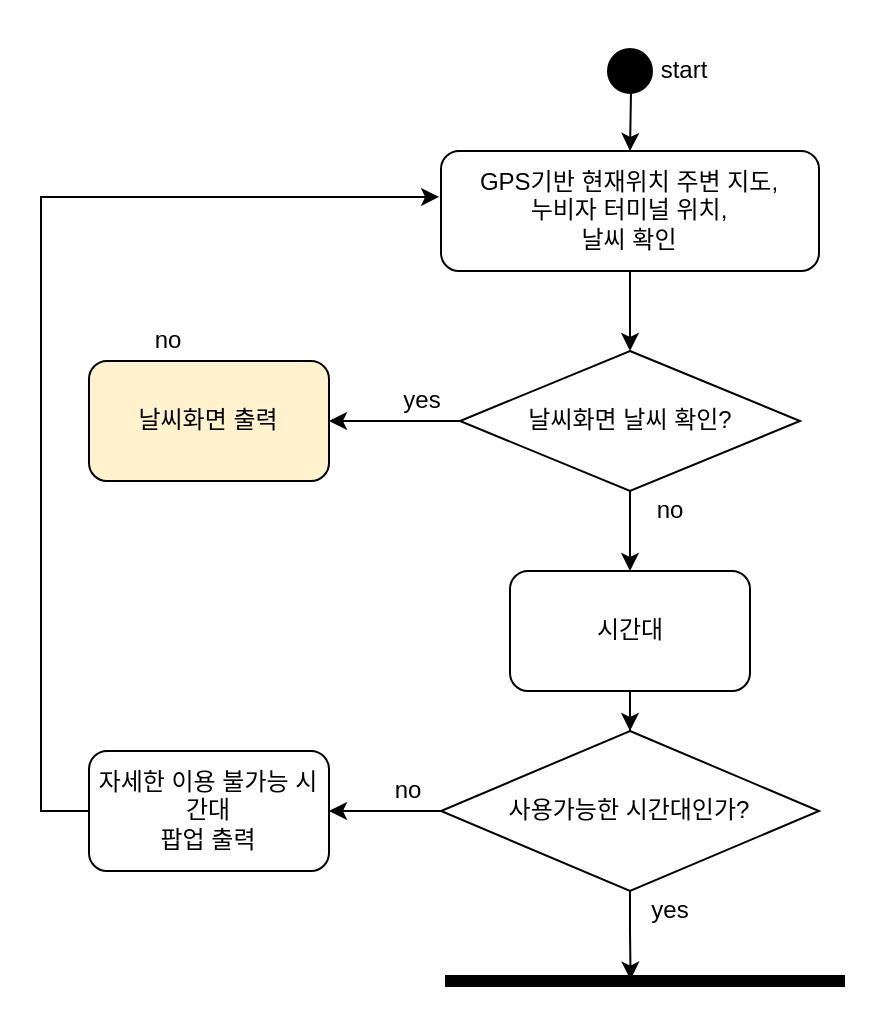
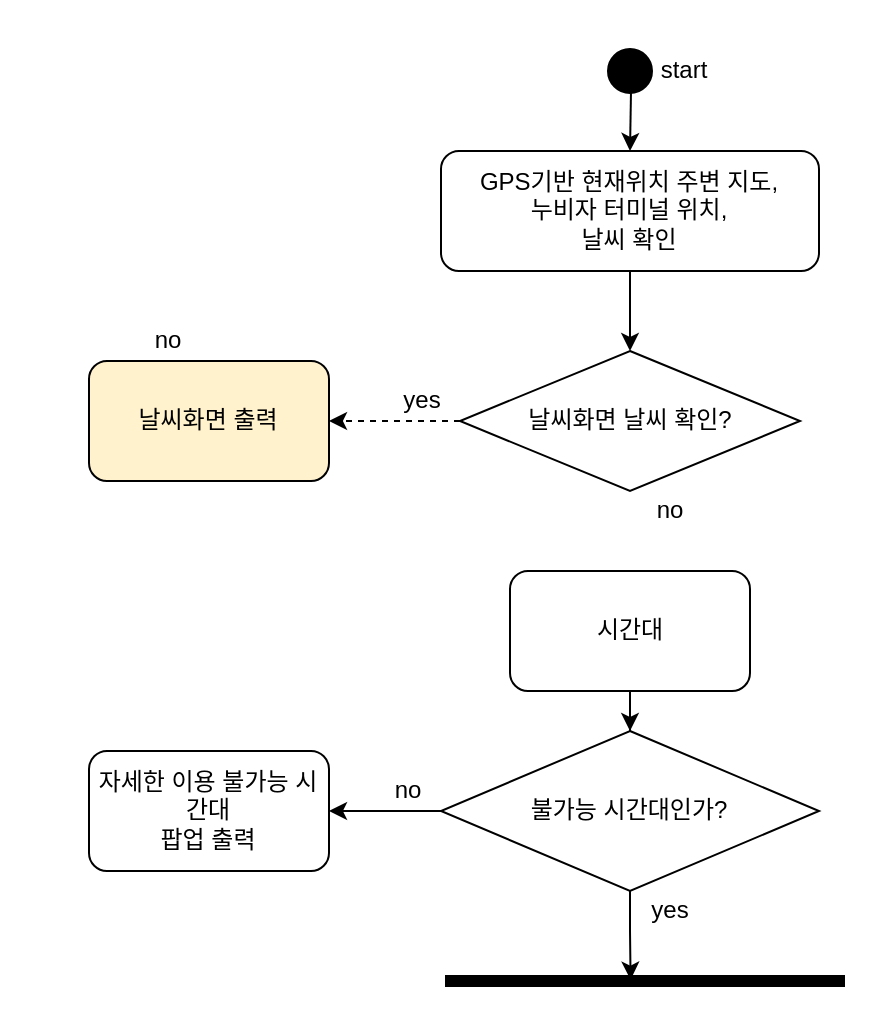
edge "자세한 이용 불가능 시간대 팝업 출력" -> "GPS기반 현재위치 주변 지도, 누비자 터미널 위치, 날씨 확인": removed
edge "날씨화면 날씨 확인?" -> "날씨화면 출력": style solid -> dashed
edge "날씨화면 날씨 확인?" -> "시간대": removed
node "사용가능한 시간대인가?": label "사용가능한 시간대인가?" -> "불가능 시간대인가?"
